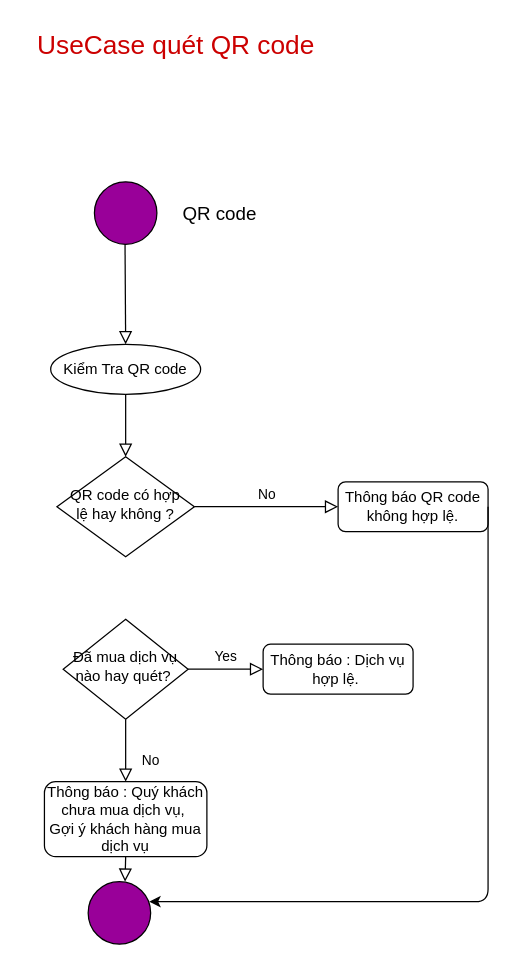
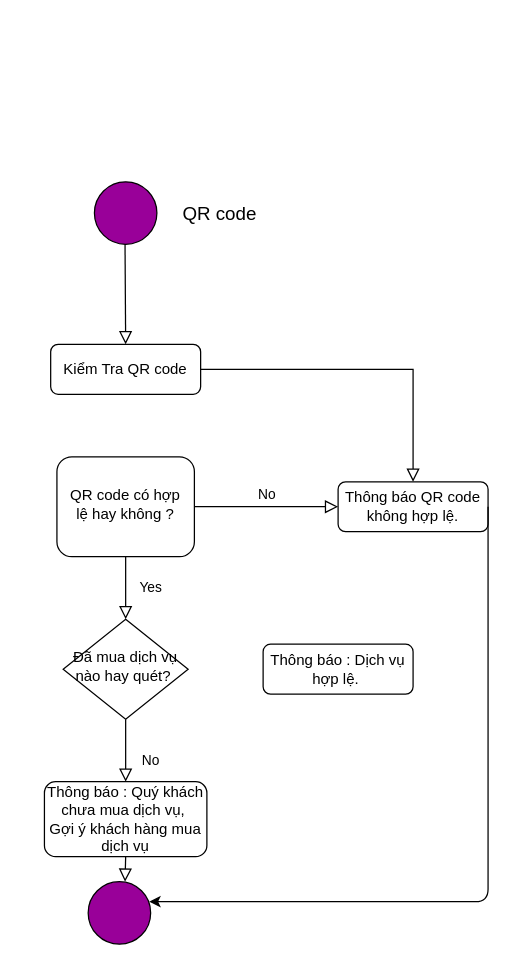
node "UseCase quét QR code": removed
node "Kiểm Tra QR code": shape ellipse -> rounded rectangle
edge "Kiểm Tra QR code" -> "QR code có hợp lệ hay không ?": now "Kiểm Tra QR code" -> "Thông báo QR code không hợp lệ."
node "QR code có hợp lệ hay không ?": shape diamond -> rounded rectangle
edge "QR code có hợp lệ hay không ?" -> "Đã mua dịch vụ nào hay quét?": added, label "Yes"
edge "Đã mua dịch vụ nào hay quét?" -> "Thông báo : Dịch vụ hợp lệ.": removed, label "Yes"
